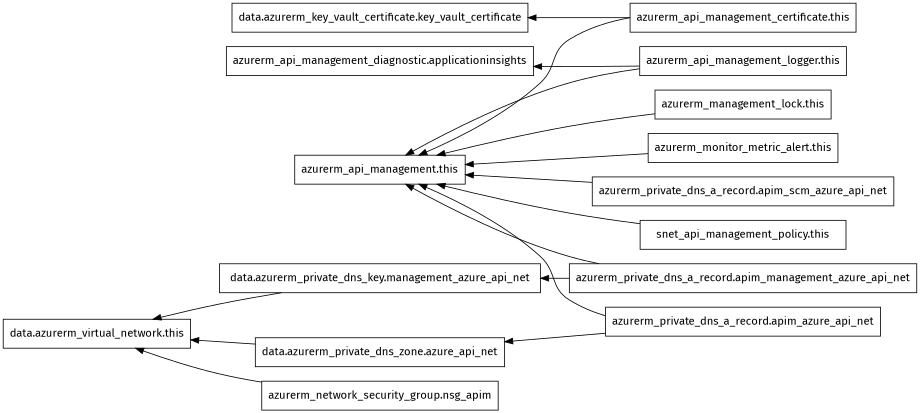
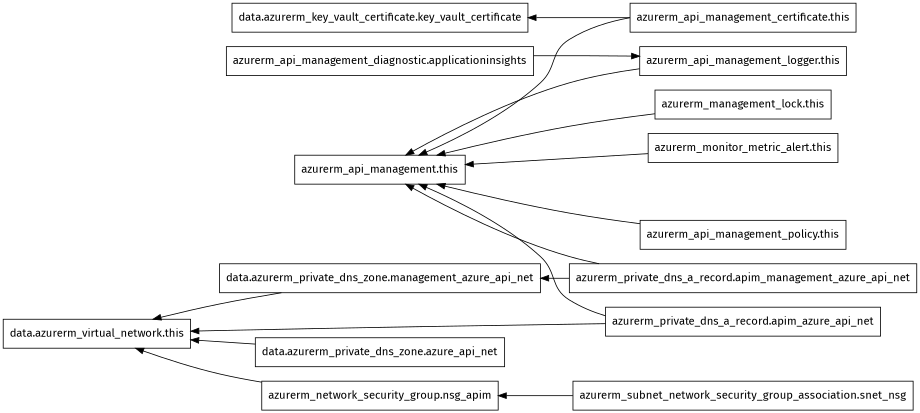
edge "azurerm_api_management_logger.this" -> "azurerm_api_management_diagnostic.applicationinsights": reversed
node "azurerm_private_dns_a_record.apim_scm_azure_api_net": removed
node "snet_api_management_policy.this": label "snet_api_management_policy.this" -> "azurerm_api_management_policy.this"
node "data.azurerm_private_dns_key.management_azure_api_net": label "data.azurerm_private_dns_key.management_azure_api_net" -> "data.azurerm_private_dns_zone.management_azure_api_net"
edge "azurerm_private_dns_a_record.apim_azure_api_net" -> "data.azurerm_private_dns_zone.azure_api_net": now "azurerm_private_dns_a_record.apim_azure_api_net" -> "data.azurerm_virtual_network.this"
node "azurerm_subnet_network_security_group_association.snet_nsg": added
